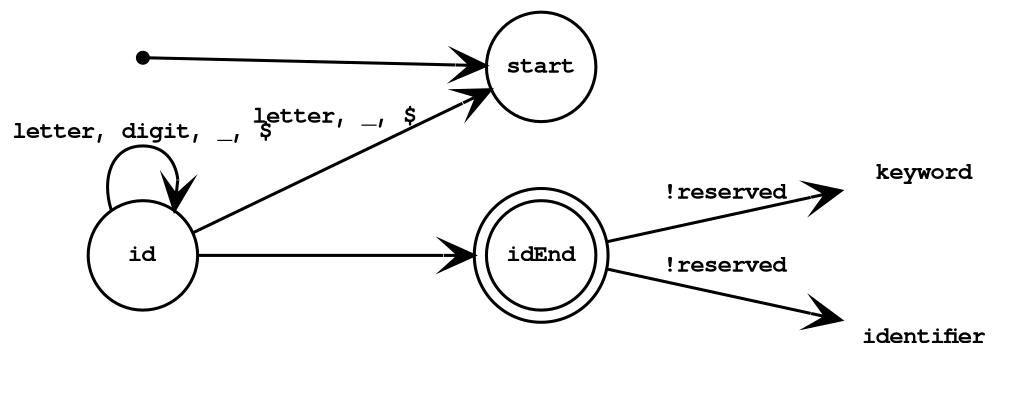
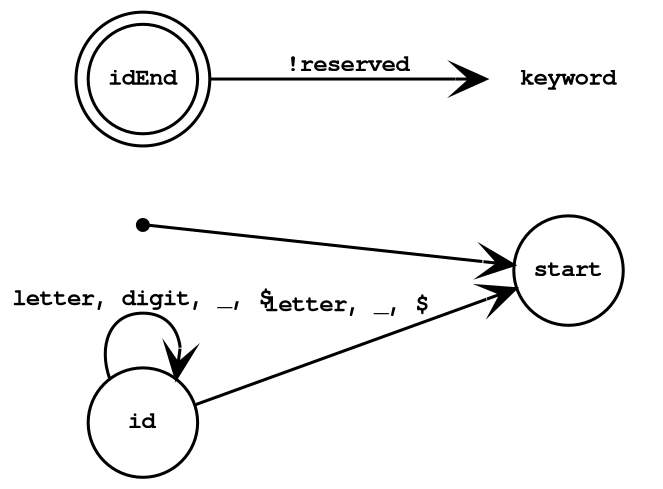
edge "id" -> "idEnd": removed
node "identifier": removed
